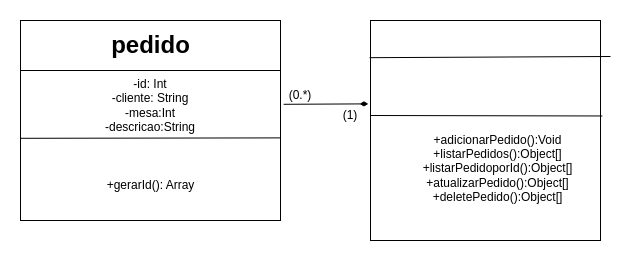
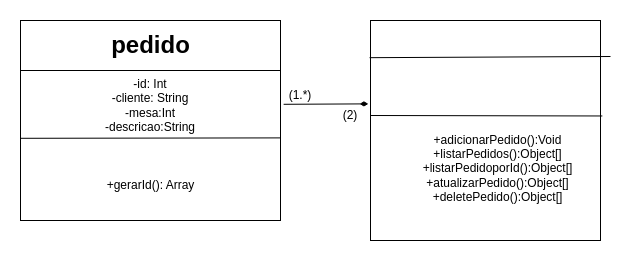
node "(0.*)": label "(0.*)" -> "(1.*)"
node "(1)": label "(1)" -> "(2)"
